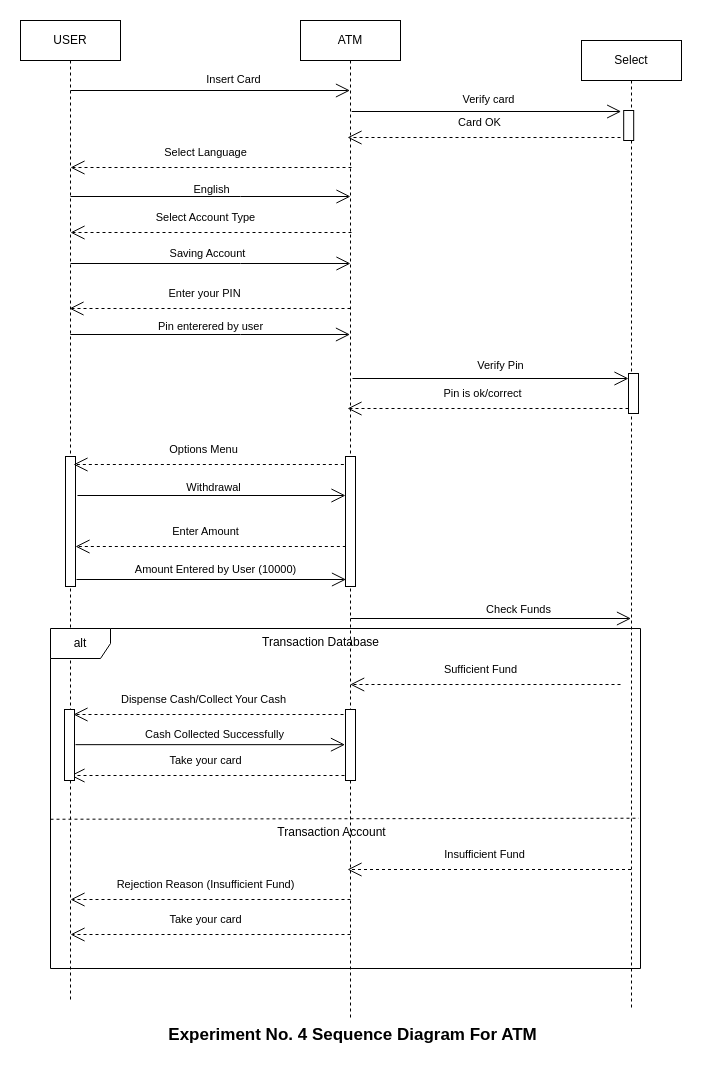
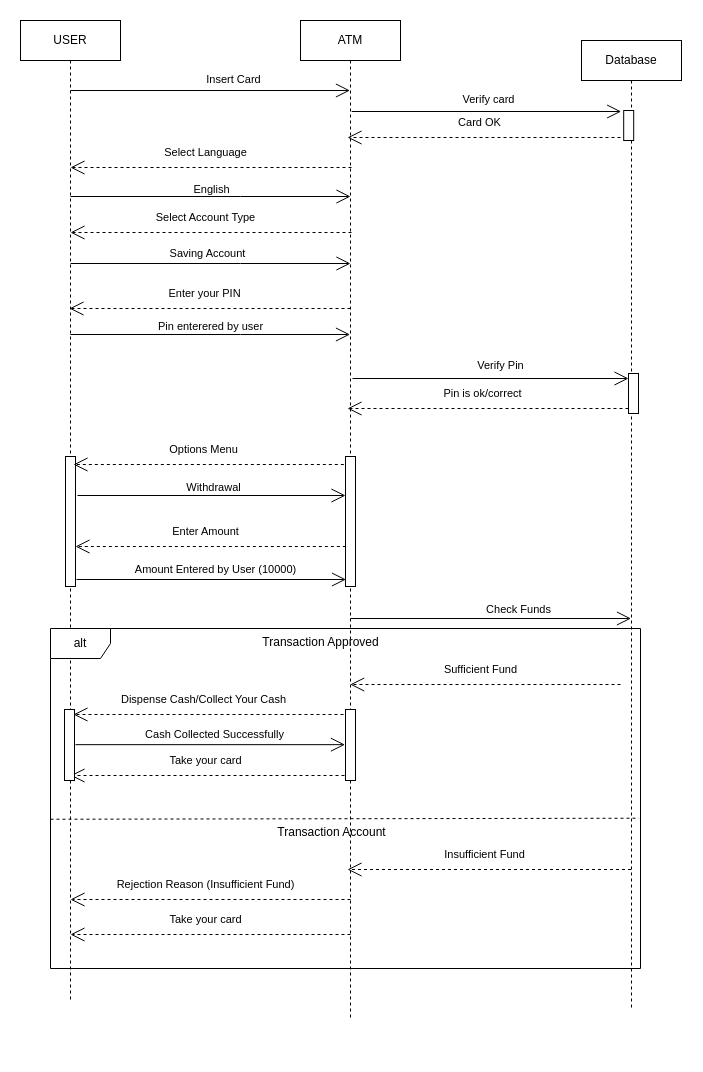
node "Select": label "Select" -> "Database"
node "Transaction Database": label "Transaction Database" -> "Transaction Approved"
node "Experiment No. 4 Sequence Diagram For ATM": removed
